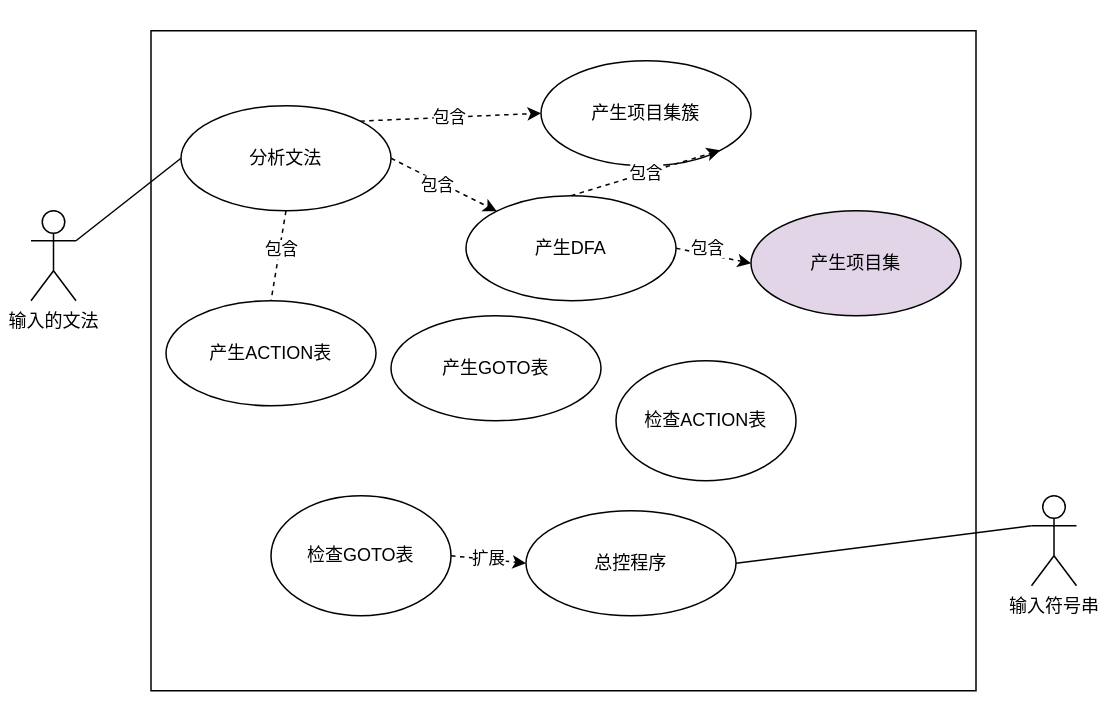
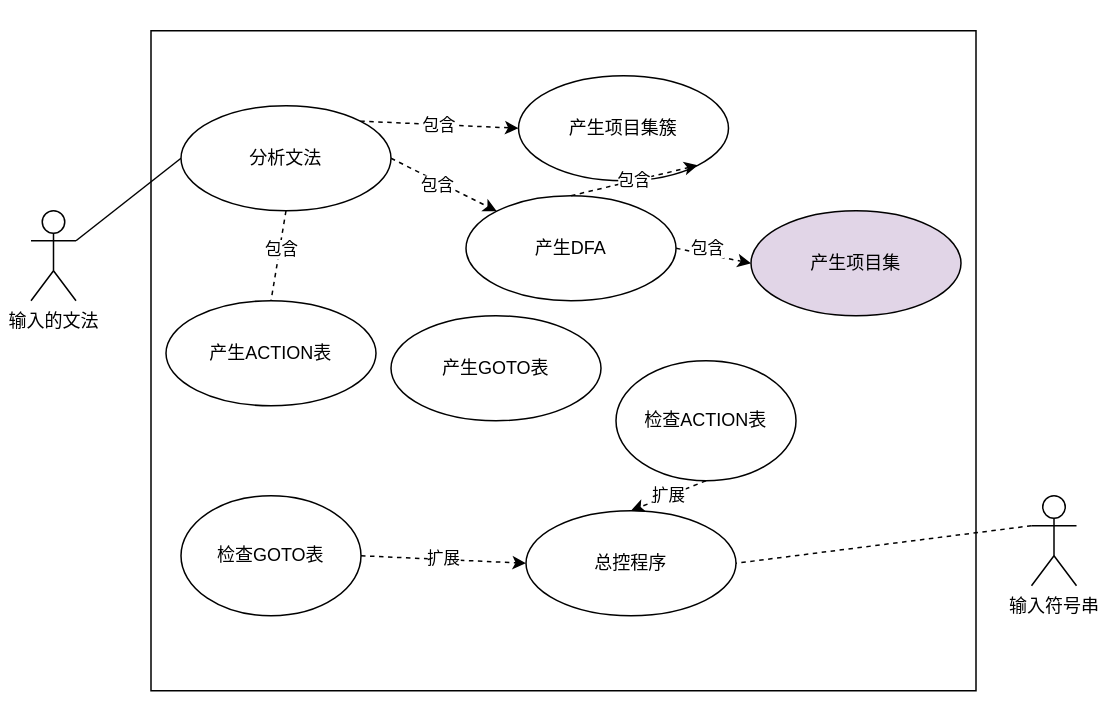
node "产生项目集簇": moved (646, 113) -> (623, 128)
edge "检查ACTION表" -> "总控程序": added, label "扩展"
edge "输入符号串" -- "总控程序": style solid -> dashed
node "检查GOTO表": moved (361, 556) -> (271, 556)
